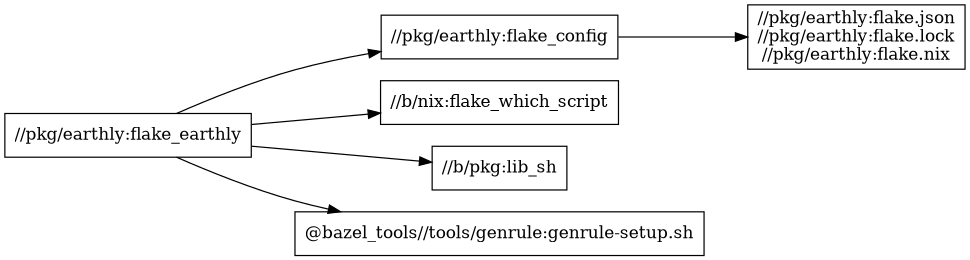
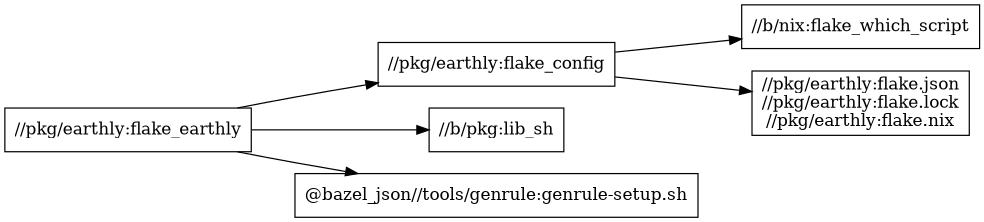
edge "//pkg/earthly:flake_earthly" -> "//b/nix:flake_which_script": now "//pkg/earthly:flake_config" -> "//b/nix:flake_which_script"
node "@bazel_tools//tools/genrule:genrule-setup.sh": label "@bazel_tools//tools/genrule:genrule-setup.sh" -> "@bazel_json//tools/genrule:genrule-setup.sh"
